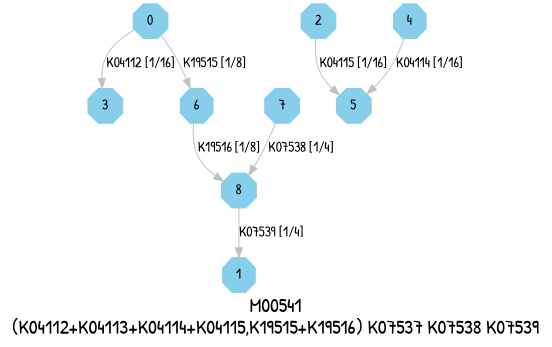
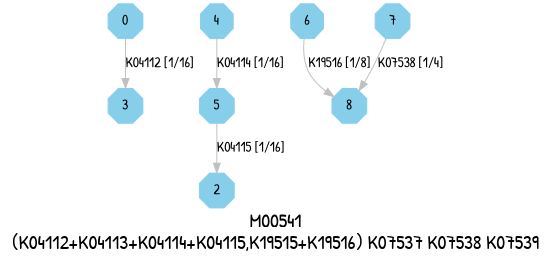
edge "0" -> "6": removed, label "K19515 [1/8]"
edge "2" -> "5": reversed
node "1": removed
